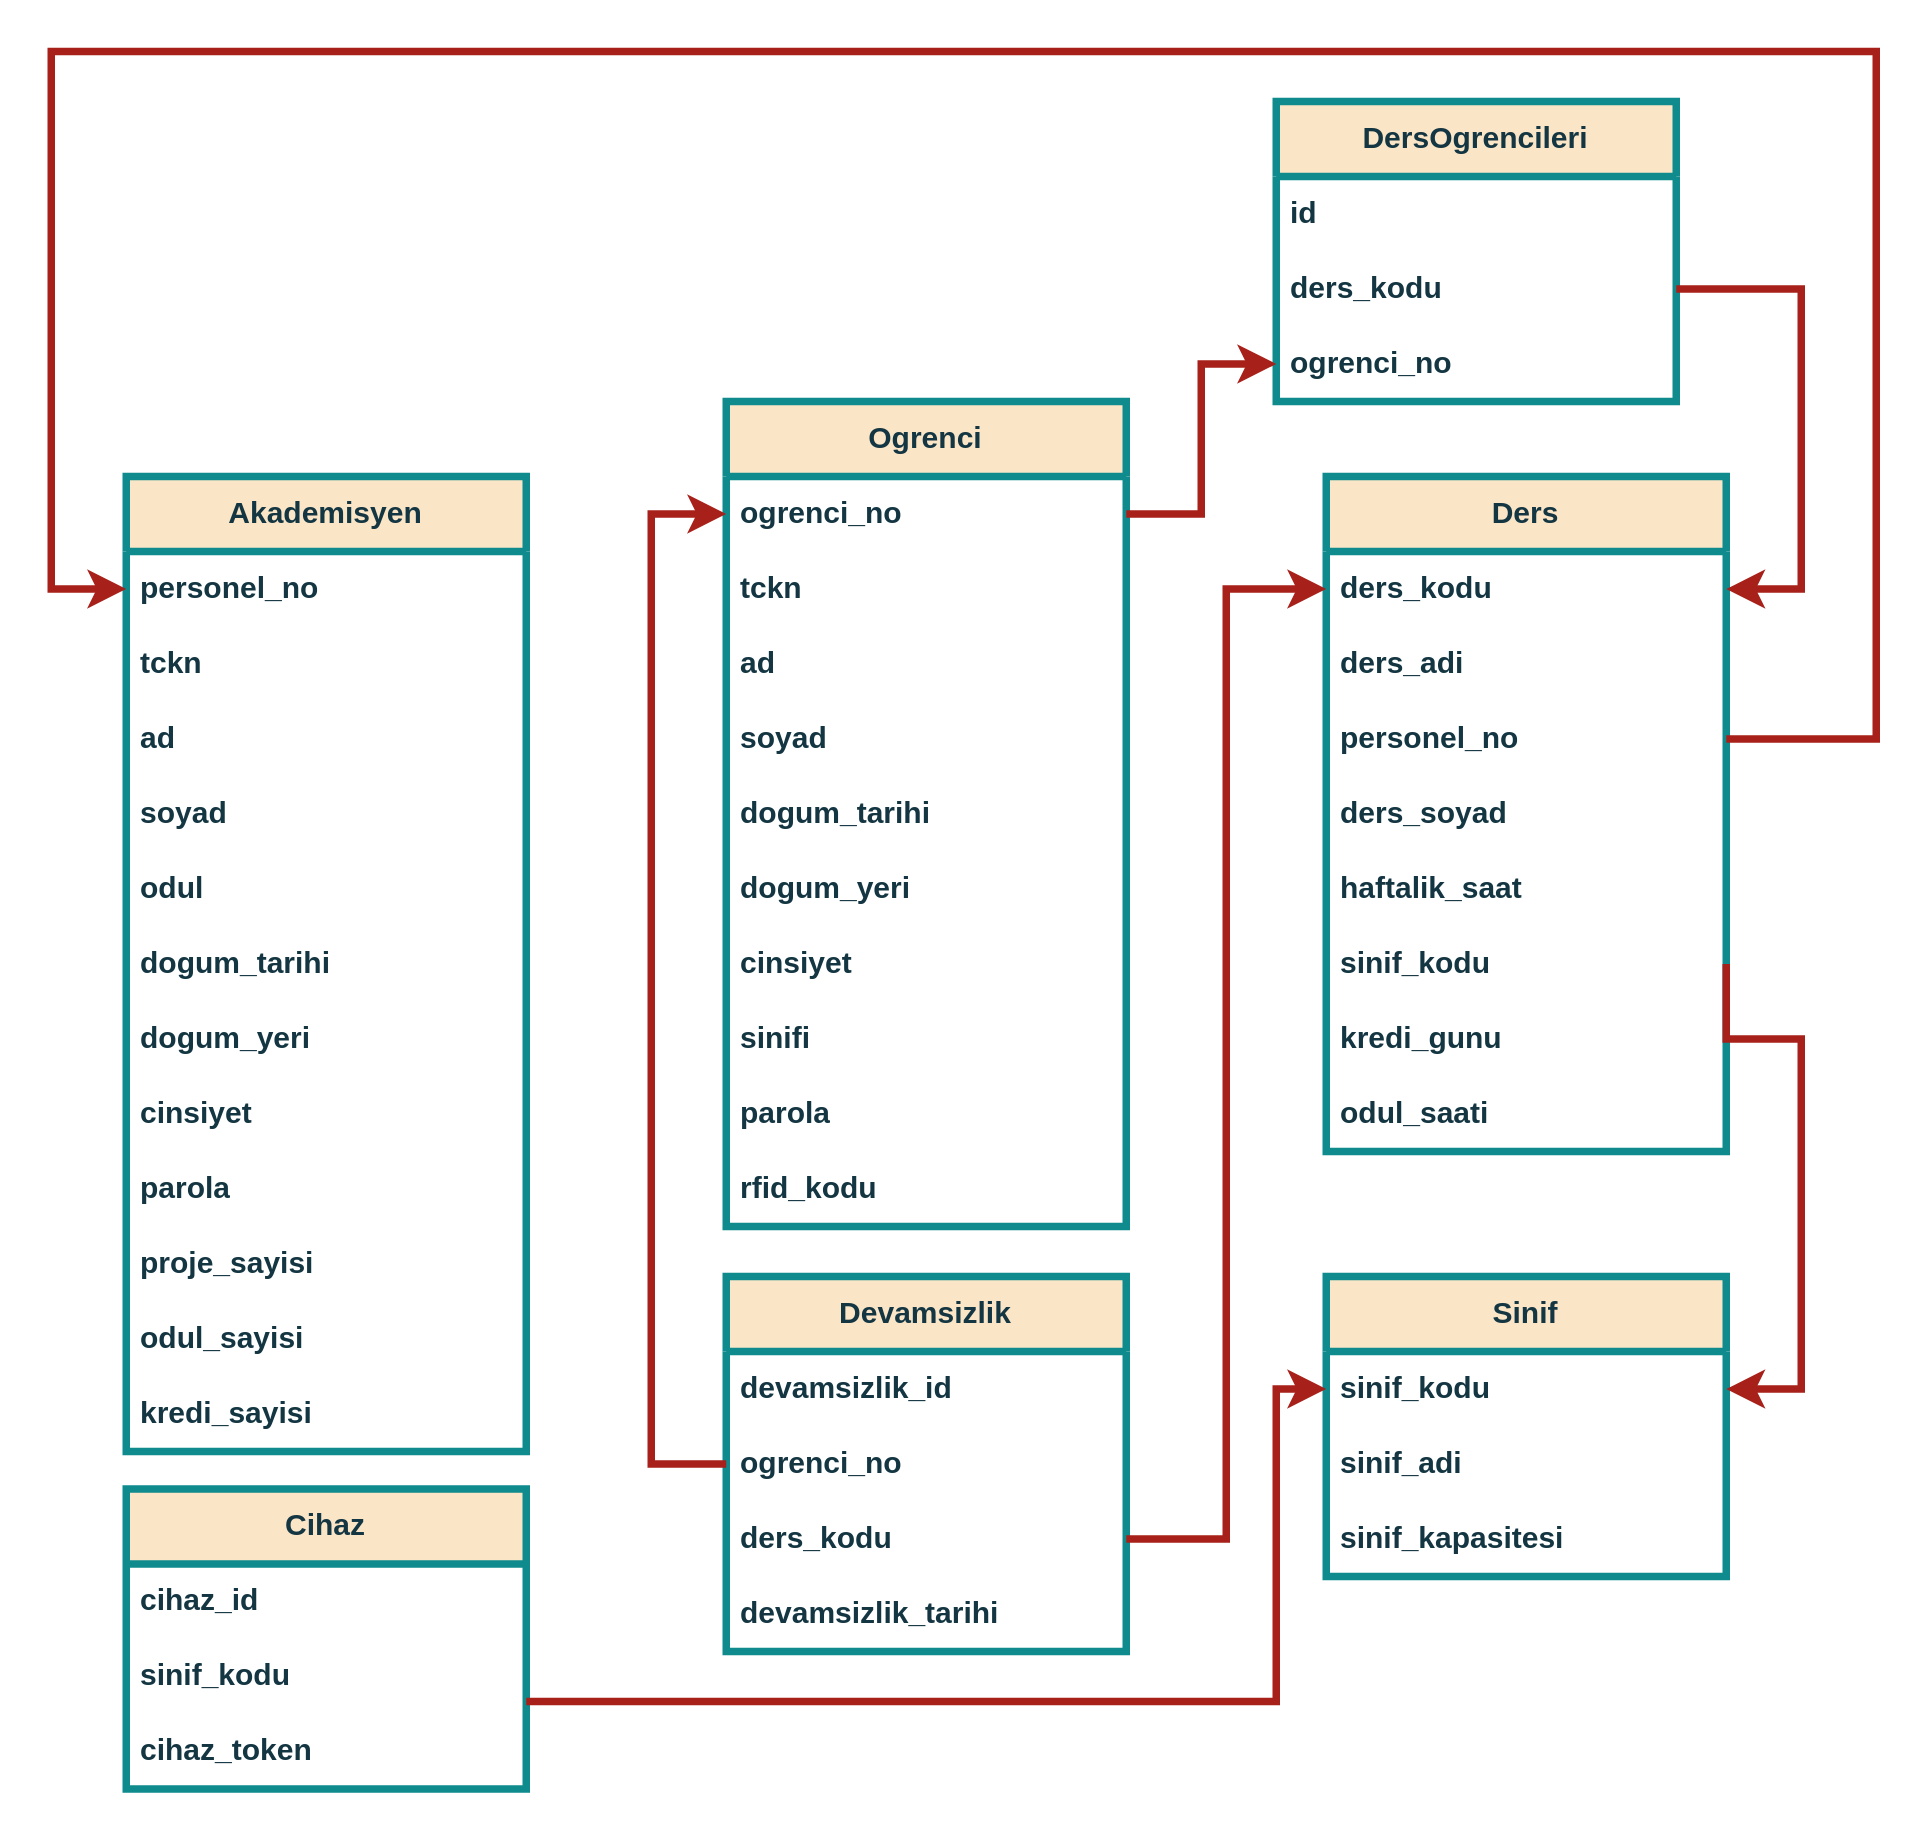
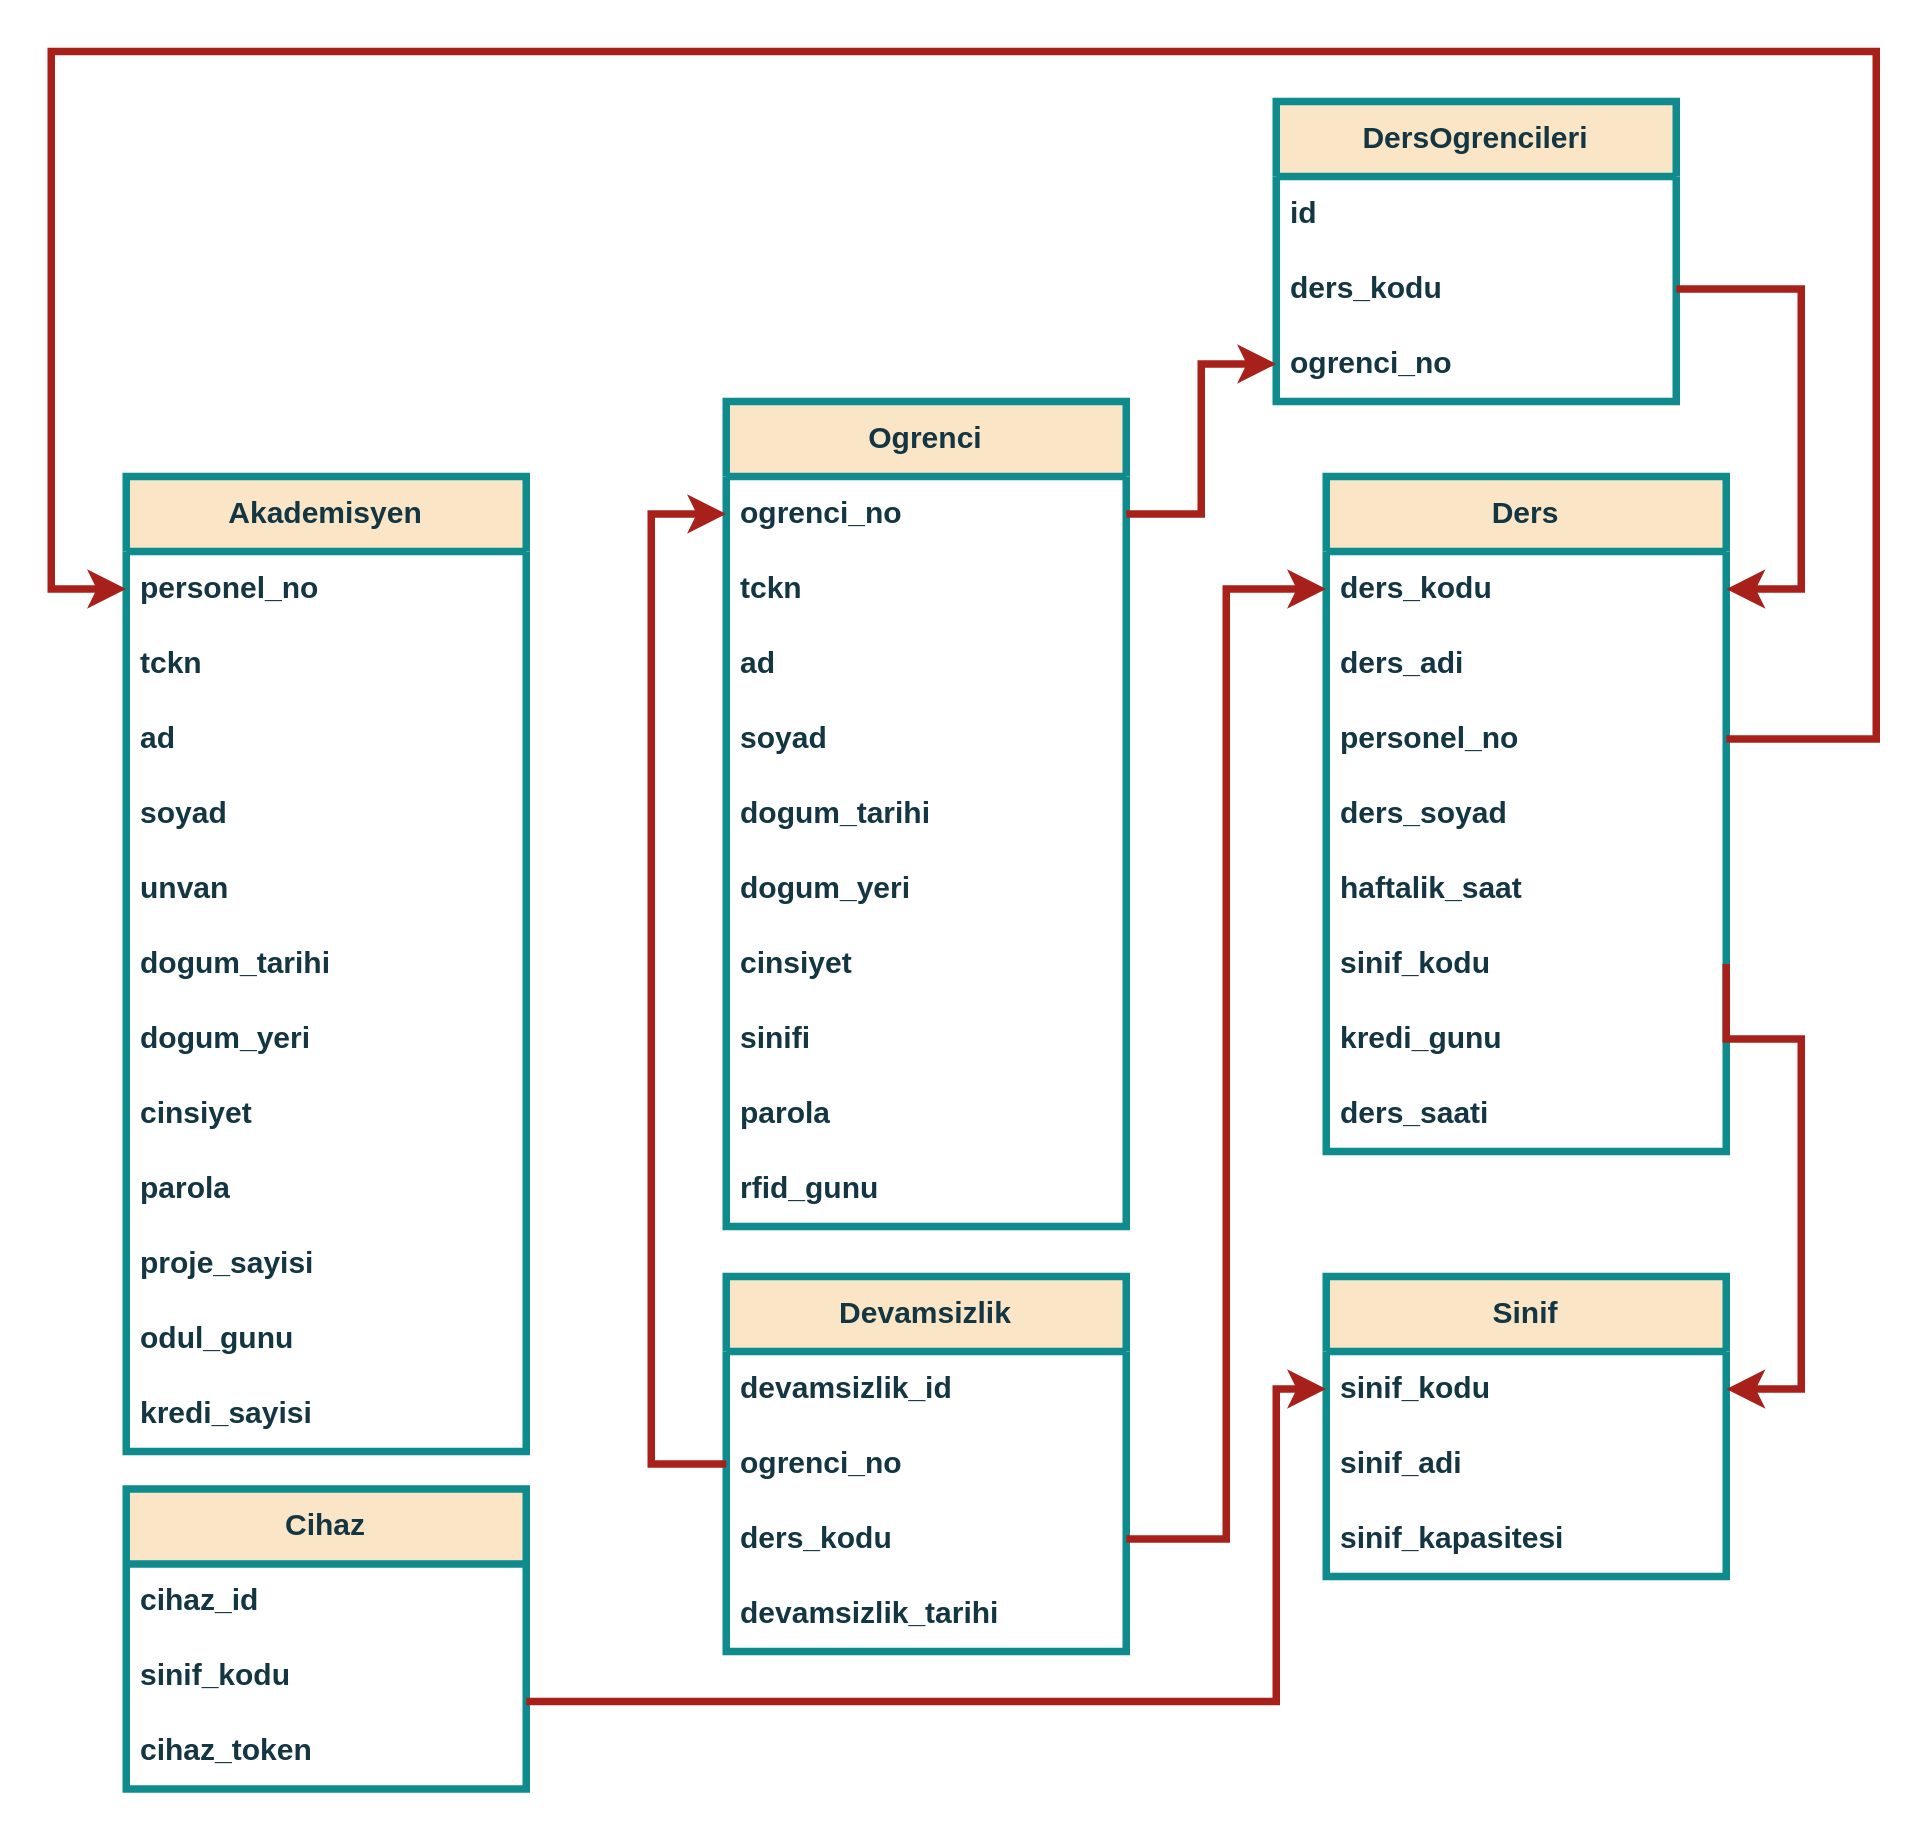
node "odul": label "odul" -> "unvan"
node "odul_saati": label "odul_saati" -> "ders_saati"
node "rfid_kodu": label "rfid_kodu" -> "rfid_gunu"
node "odul_sayisi": label "odul_sayisi" -> "odul_gunu"
